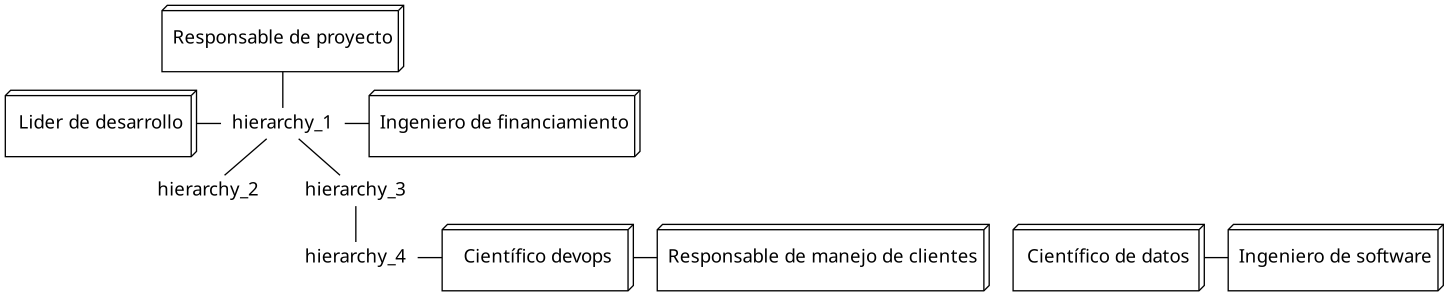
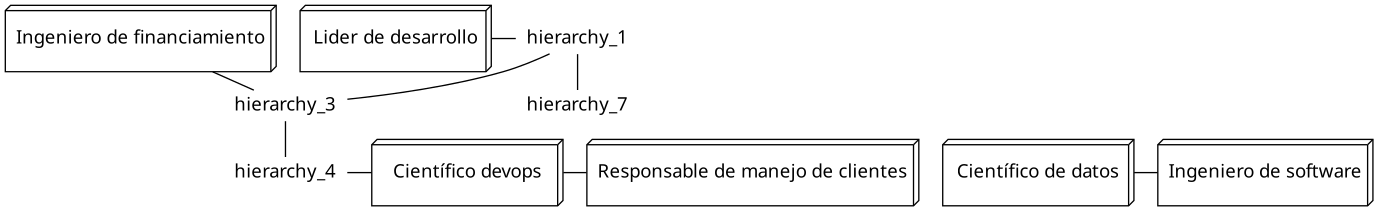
node "Responsable de proyecto": removed
edge "hierarchy_1" -- "Ingeniero de financiamiento": now "hierarchy_3" -- "Ingeniero de financiamiento"
node "hierarchy_2": label "hierarchy_2" -> "hierarchy_7"
